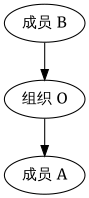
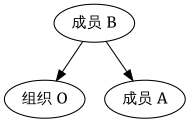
edge "组织 O" -> "成员 A": now "成员 B" -> "成员 A"
